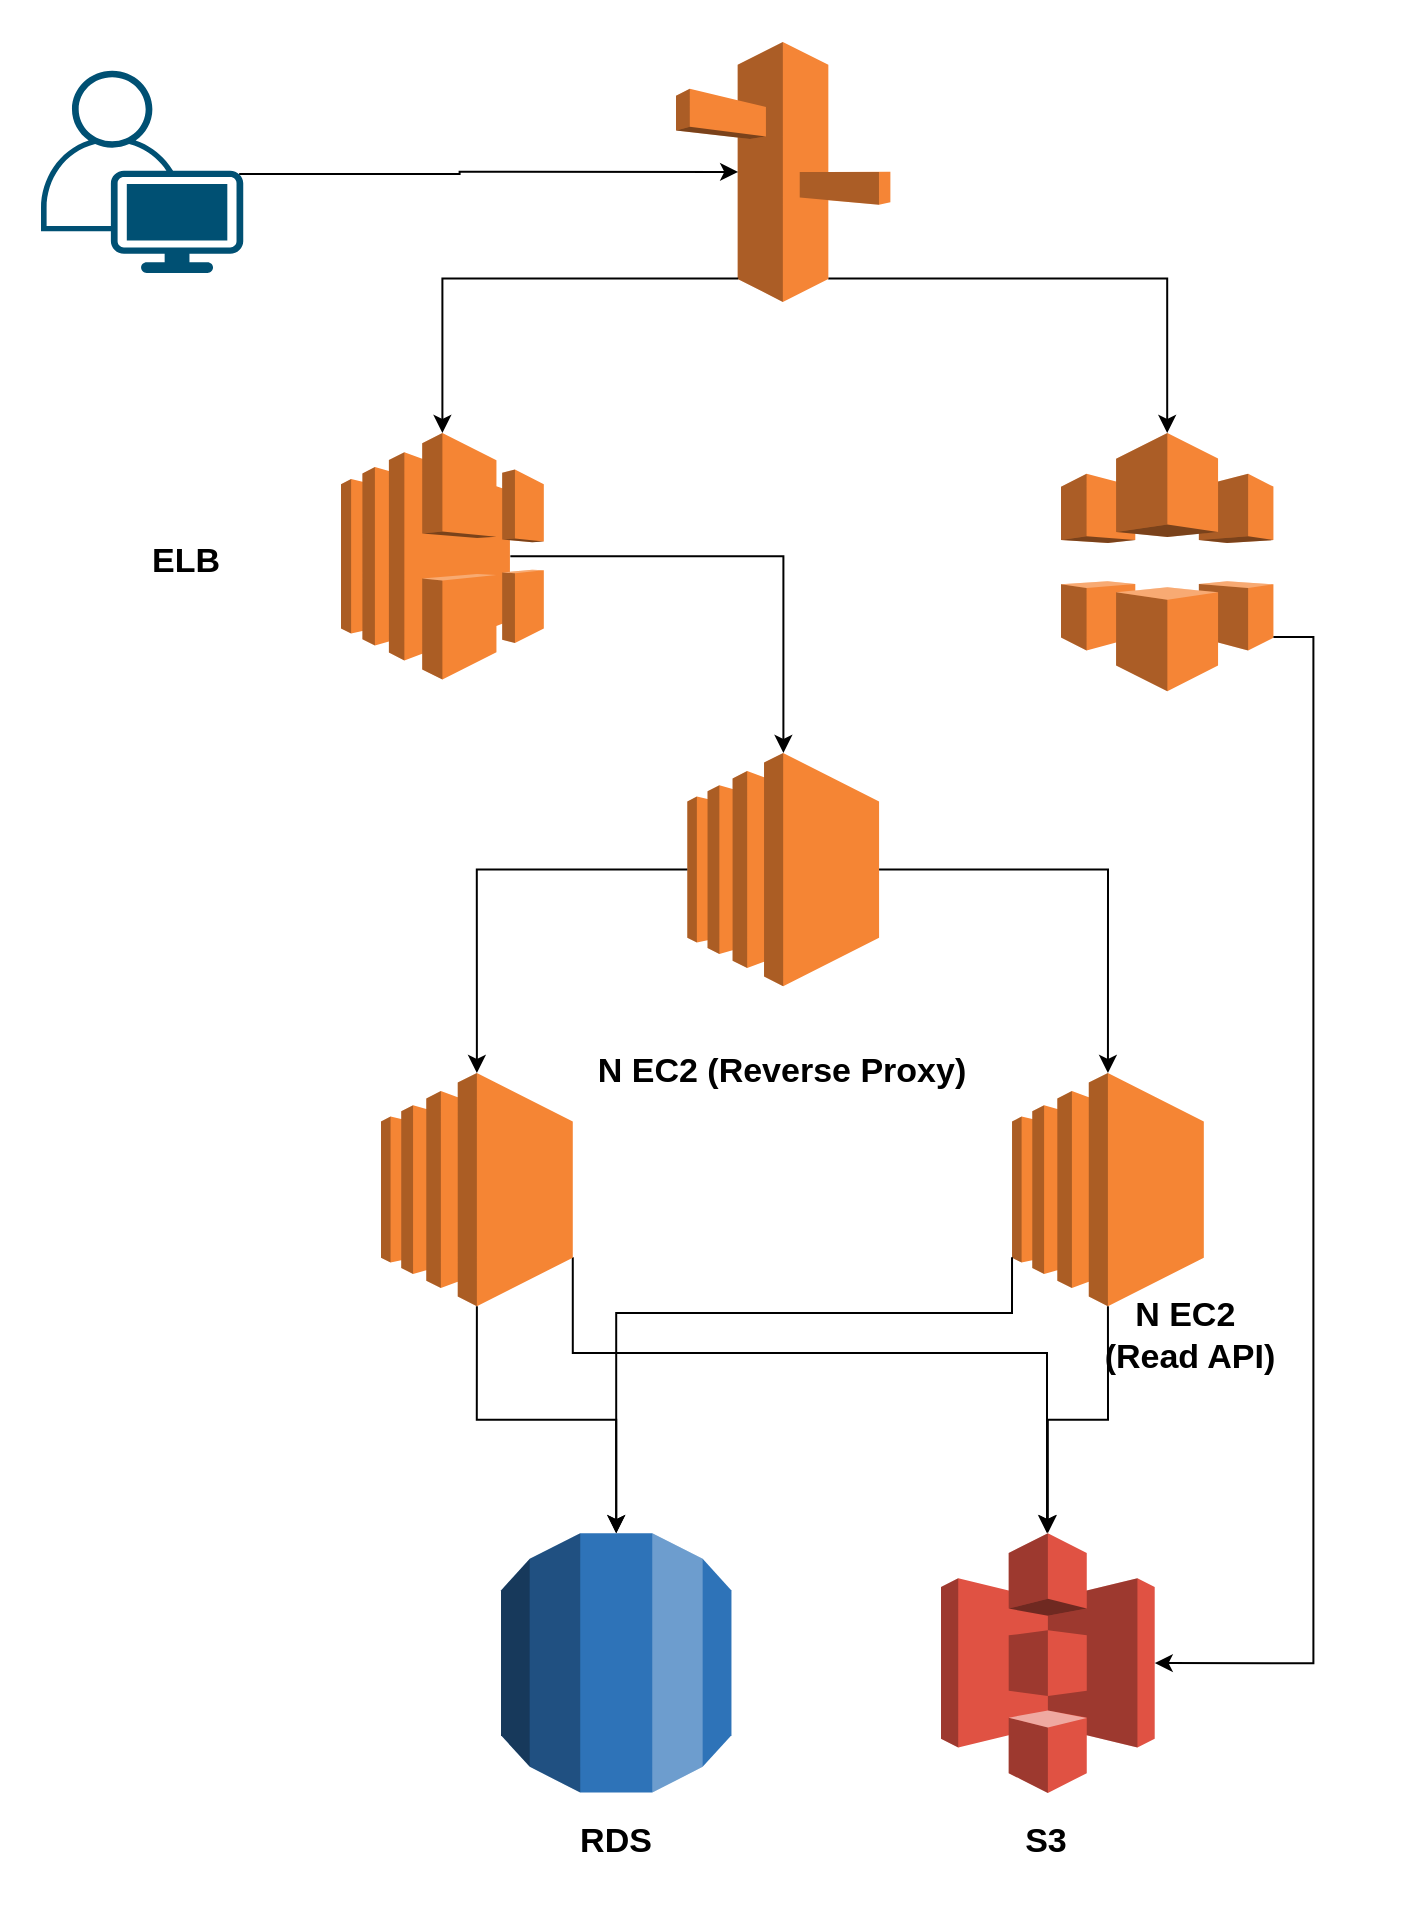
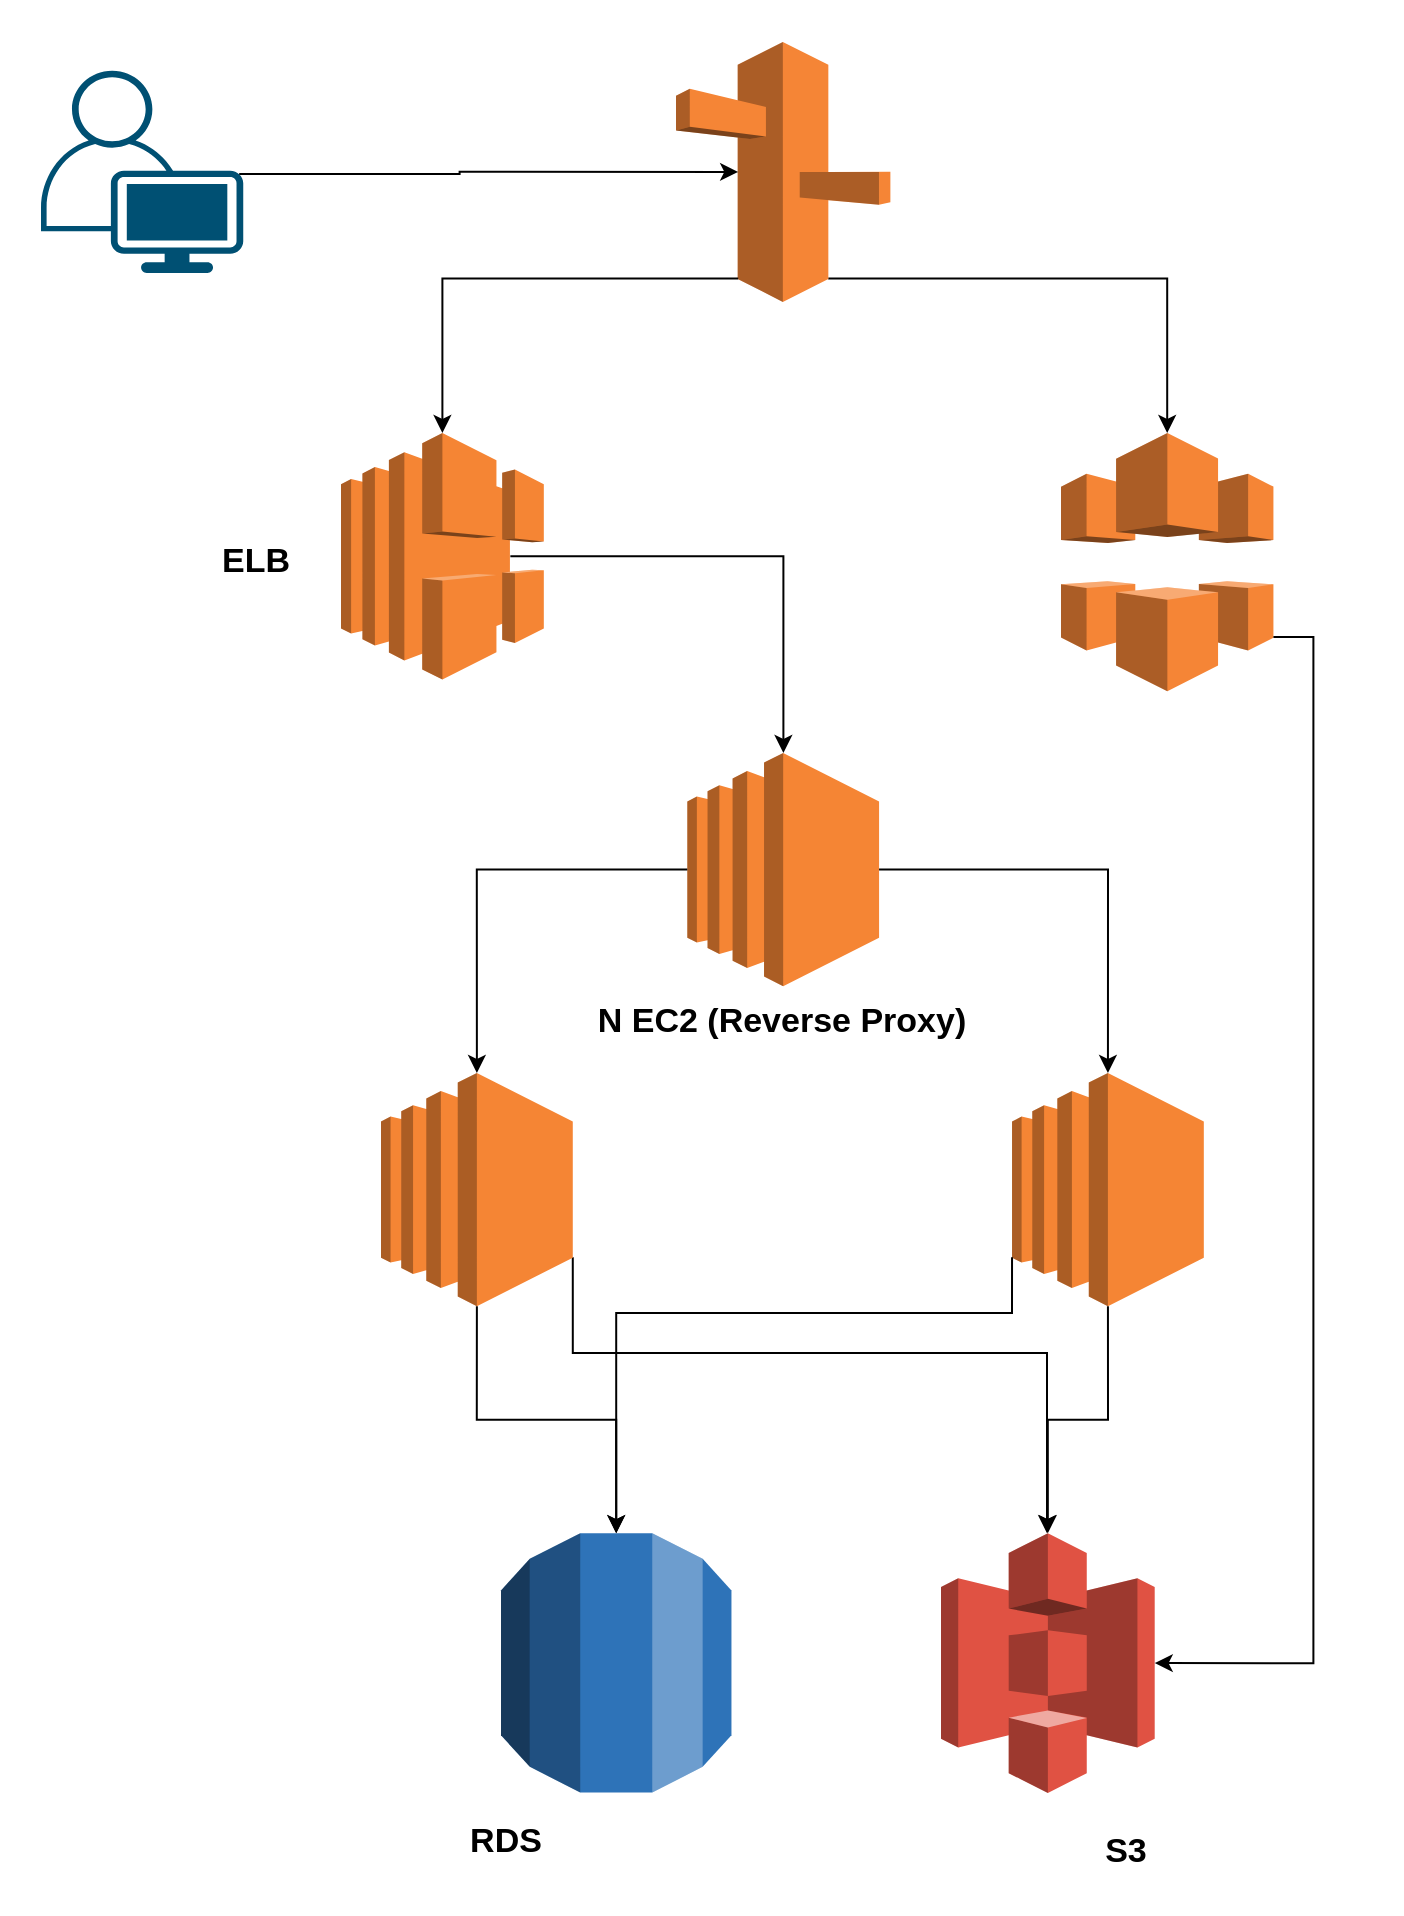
node "ELB": moved (187, 562) -> (257, 562)
node "N EC2 (Reverse Proxy)": moved (783, 1073) -> (783, 1023)
node "N EC2 (Read API)": removed
node "RDS": moved (616, 1843) -> (506, 1843)
node "S3": moved (1048, 1843) -> (1128, 1853)
